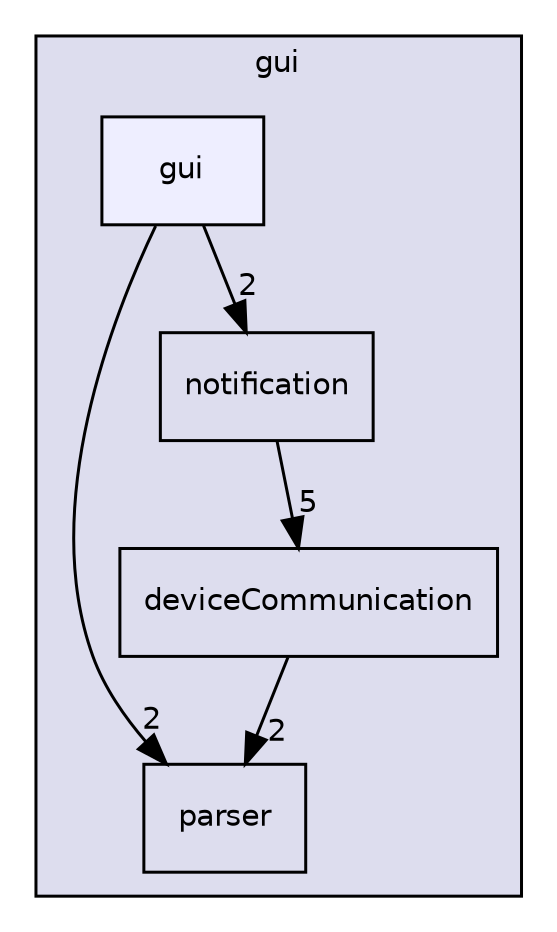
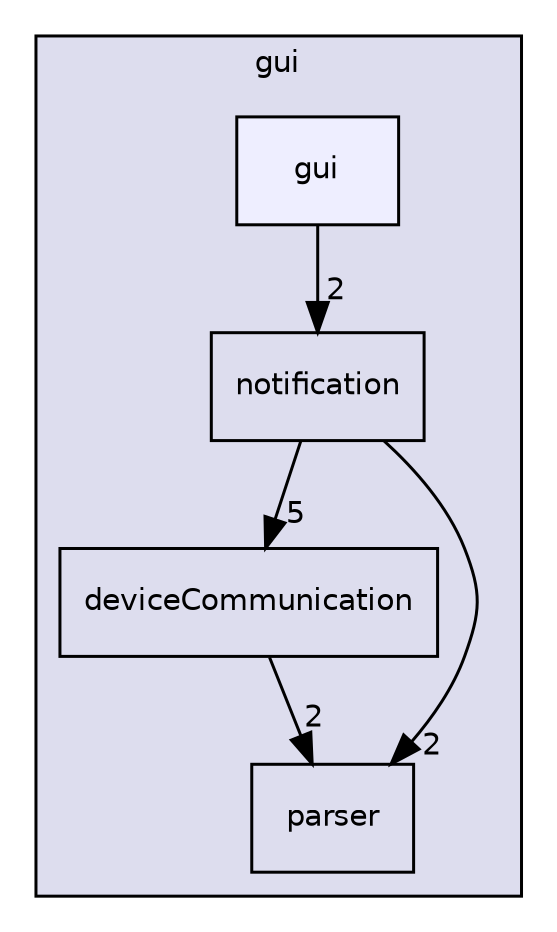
edge "gui" -> "parser": now "notification" -> "parser"
